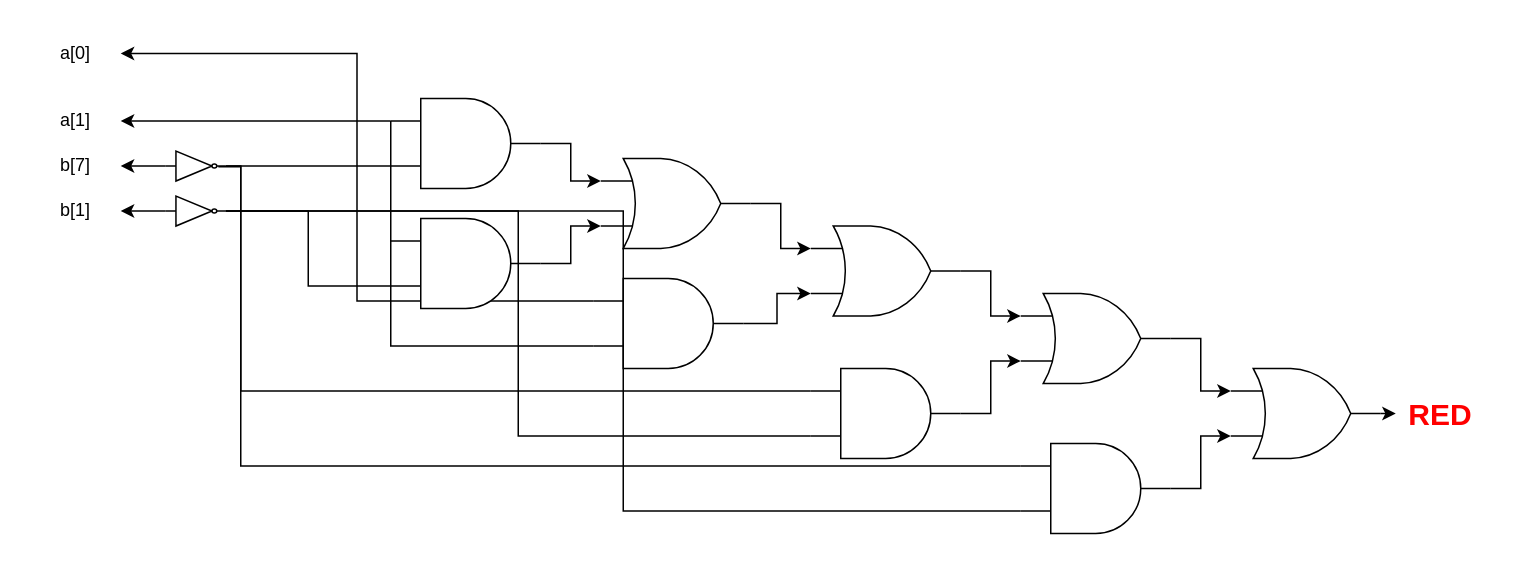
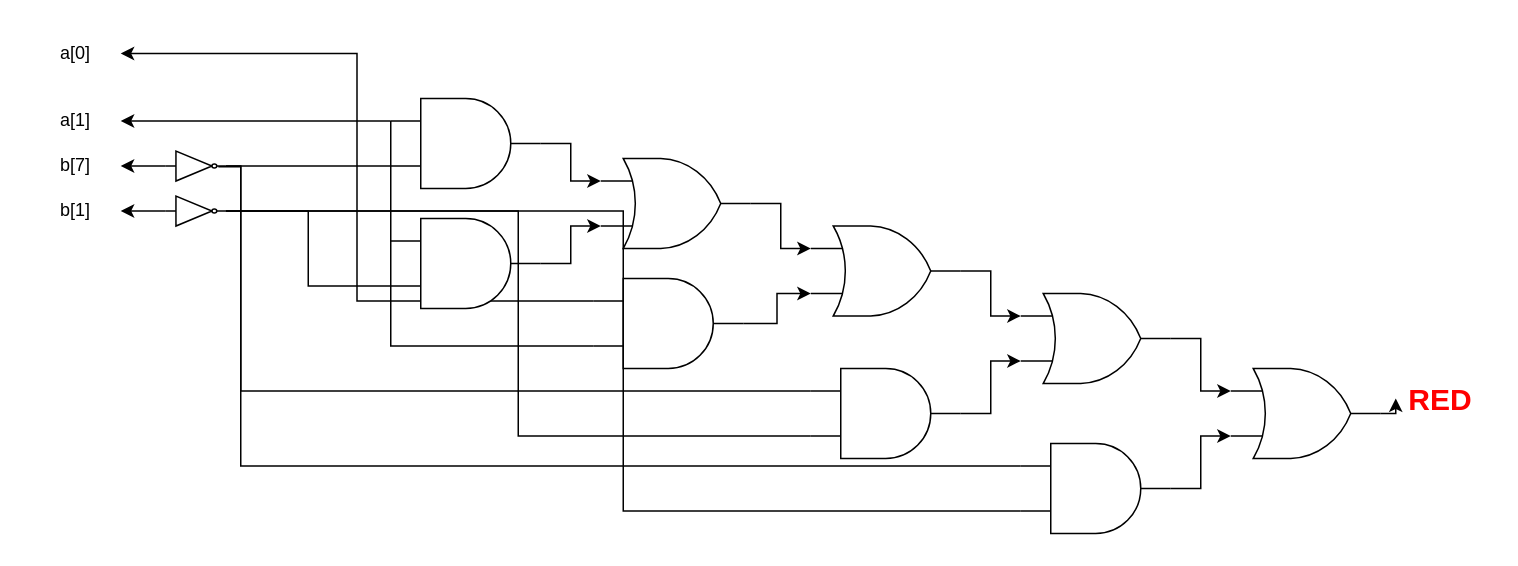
node "RED": moved (1441, 413) -> (1441, 398)
